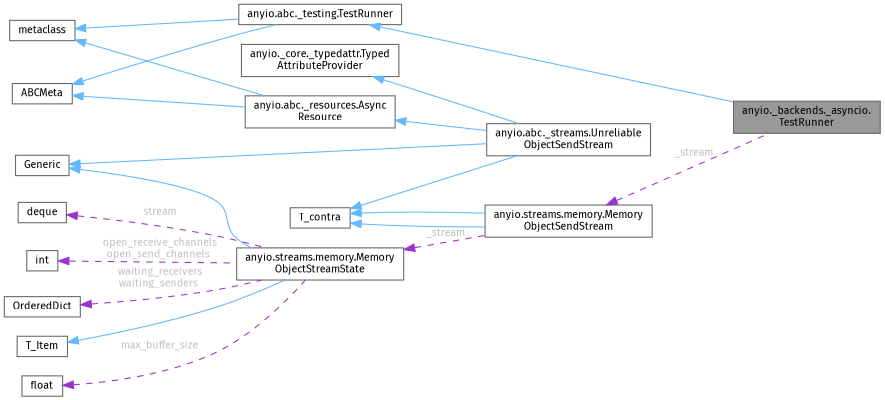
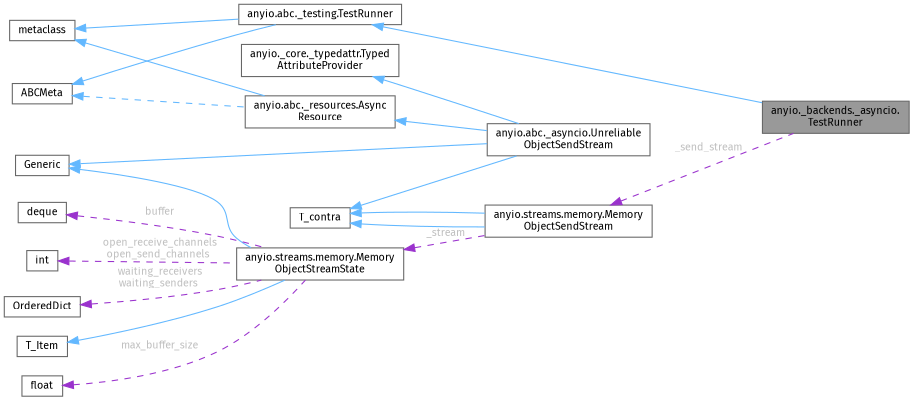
edge "anyio.abc._resources.Async Resource" -> "ABCMeta": style solid -> dashed
node "anyio.abc._streams.Unreliable ObjectSendStream": label "anyio.abc._streams.Unreliable ObjectSendStream" -> "anyio.abc._asyncio.Unreliable ObjectSendStream"
edge "anyio._backends._asyncio. TestRunner" -> "anyio.streams.memory.Memory ObjectSendStream": label " _stream" -> " _send_stream"
edge "anyio.streams.memory.Memory ObjectStreamState" -> "deque": label " stream" -> " buffer"
